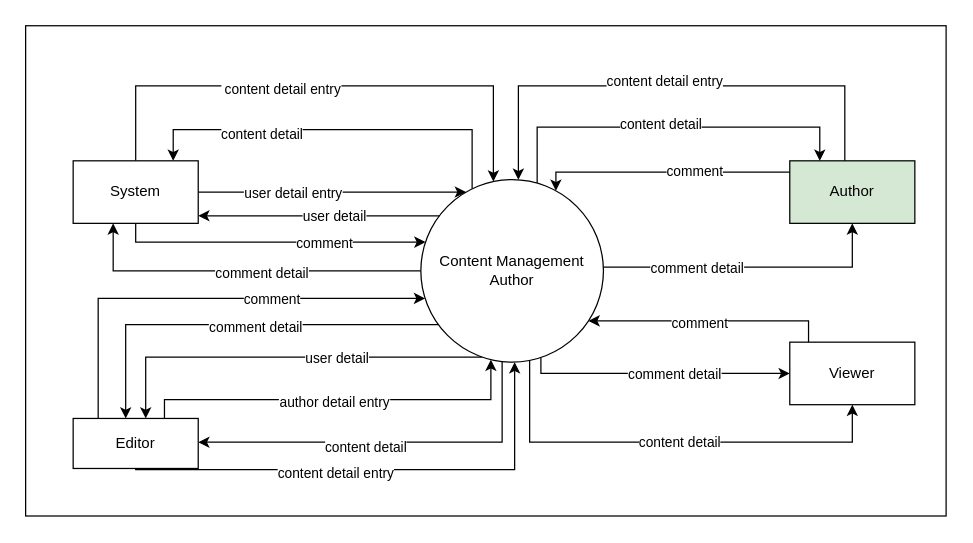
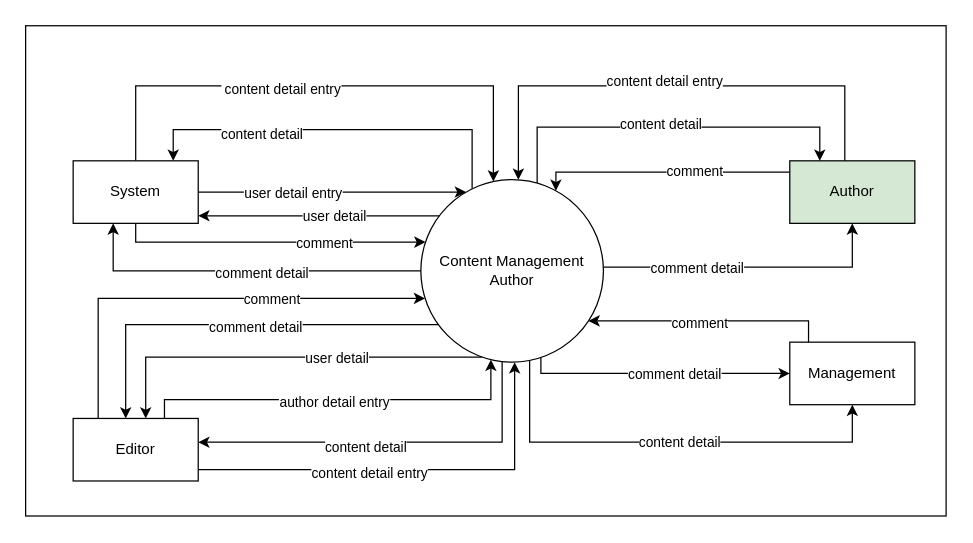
node "Viewer": label "Viewer" -> "Management"
node "Editor": size 125x50 -> 125x63
